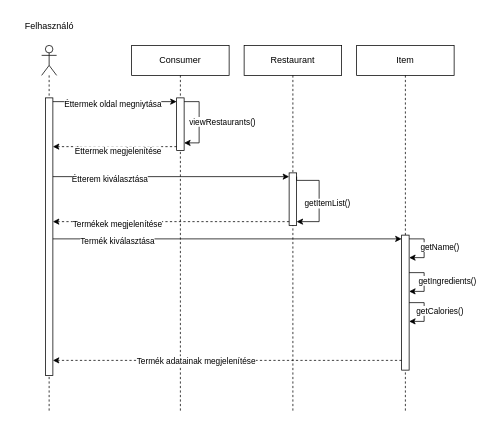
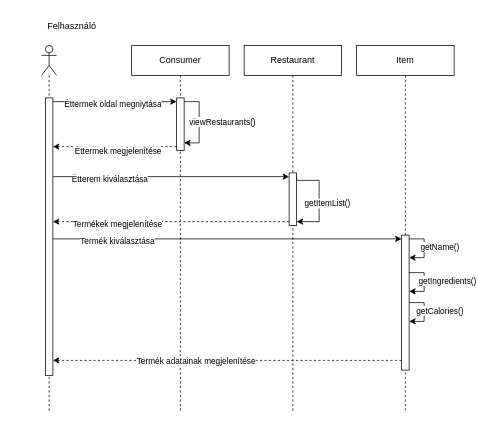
node "Felhasználó": moved (49, 27) -> (72, 27)
